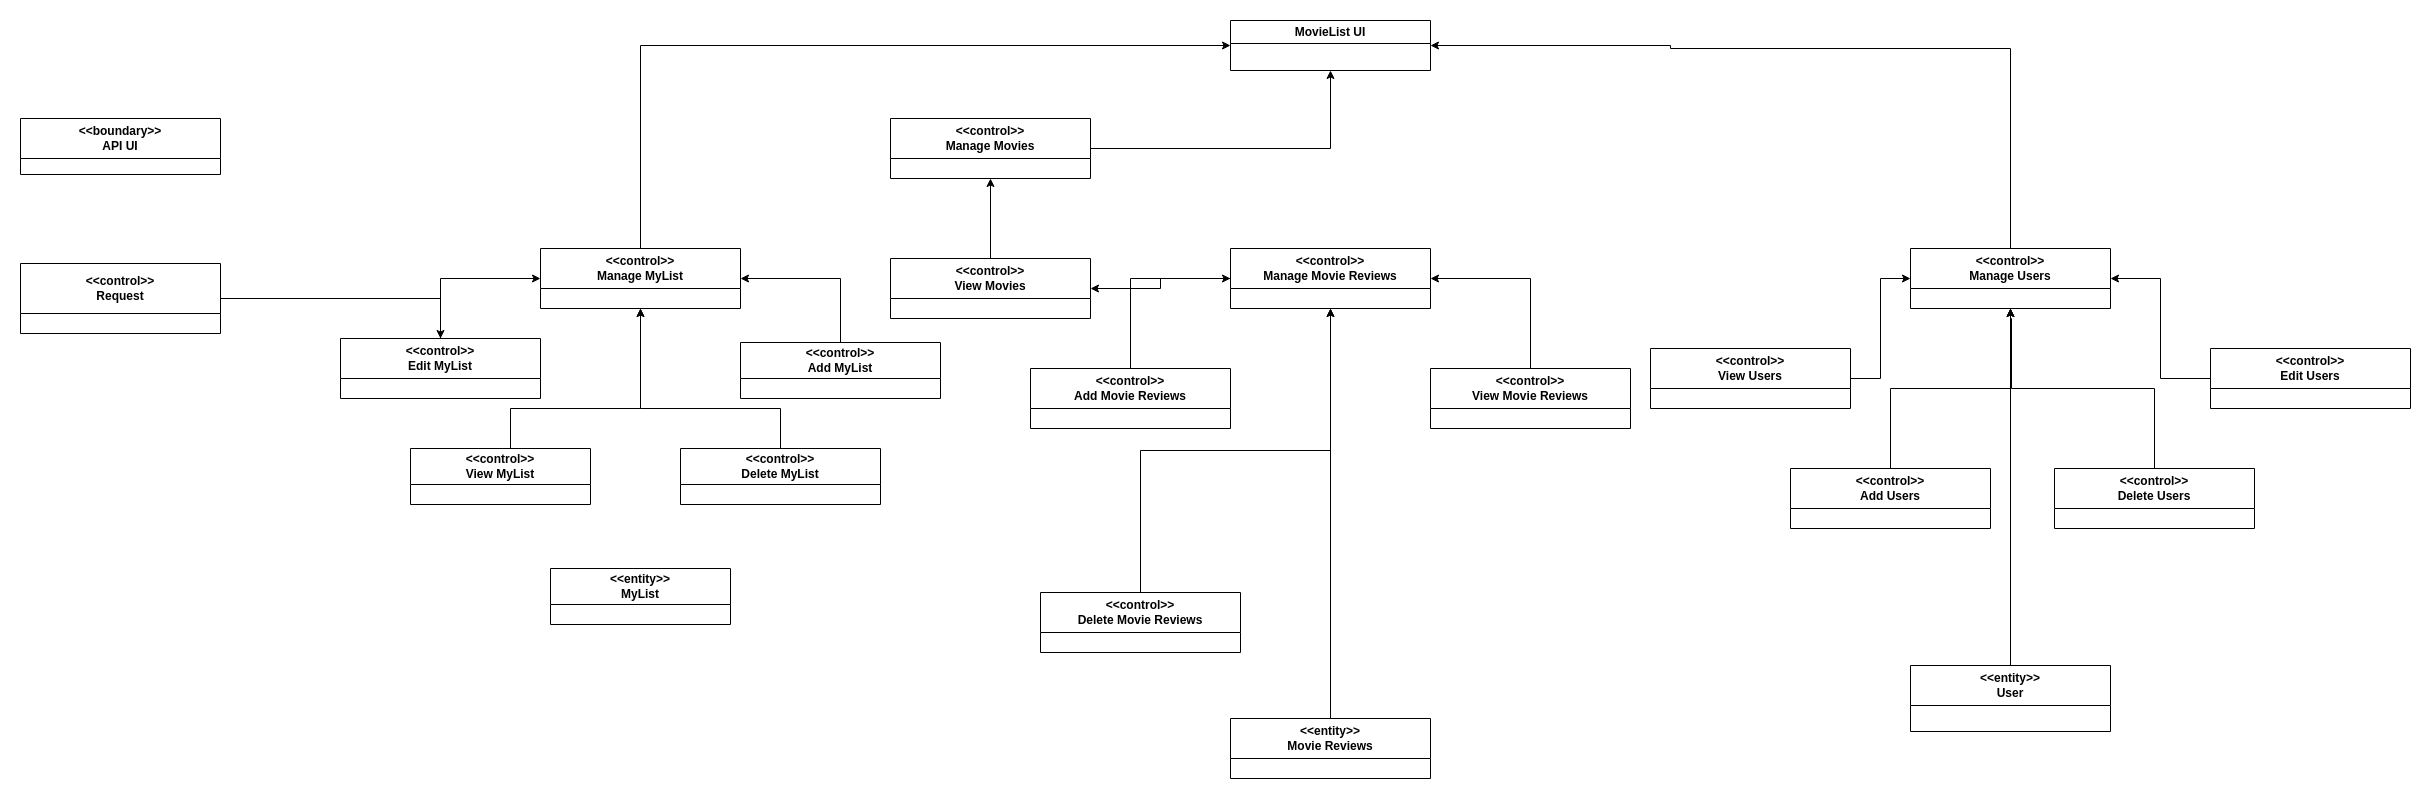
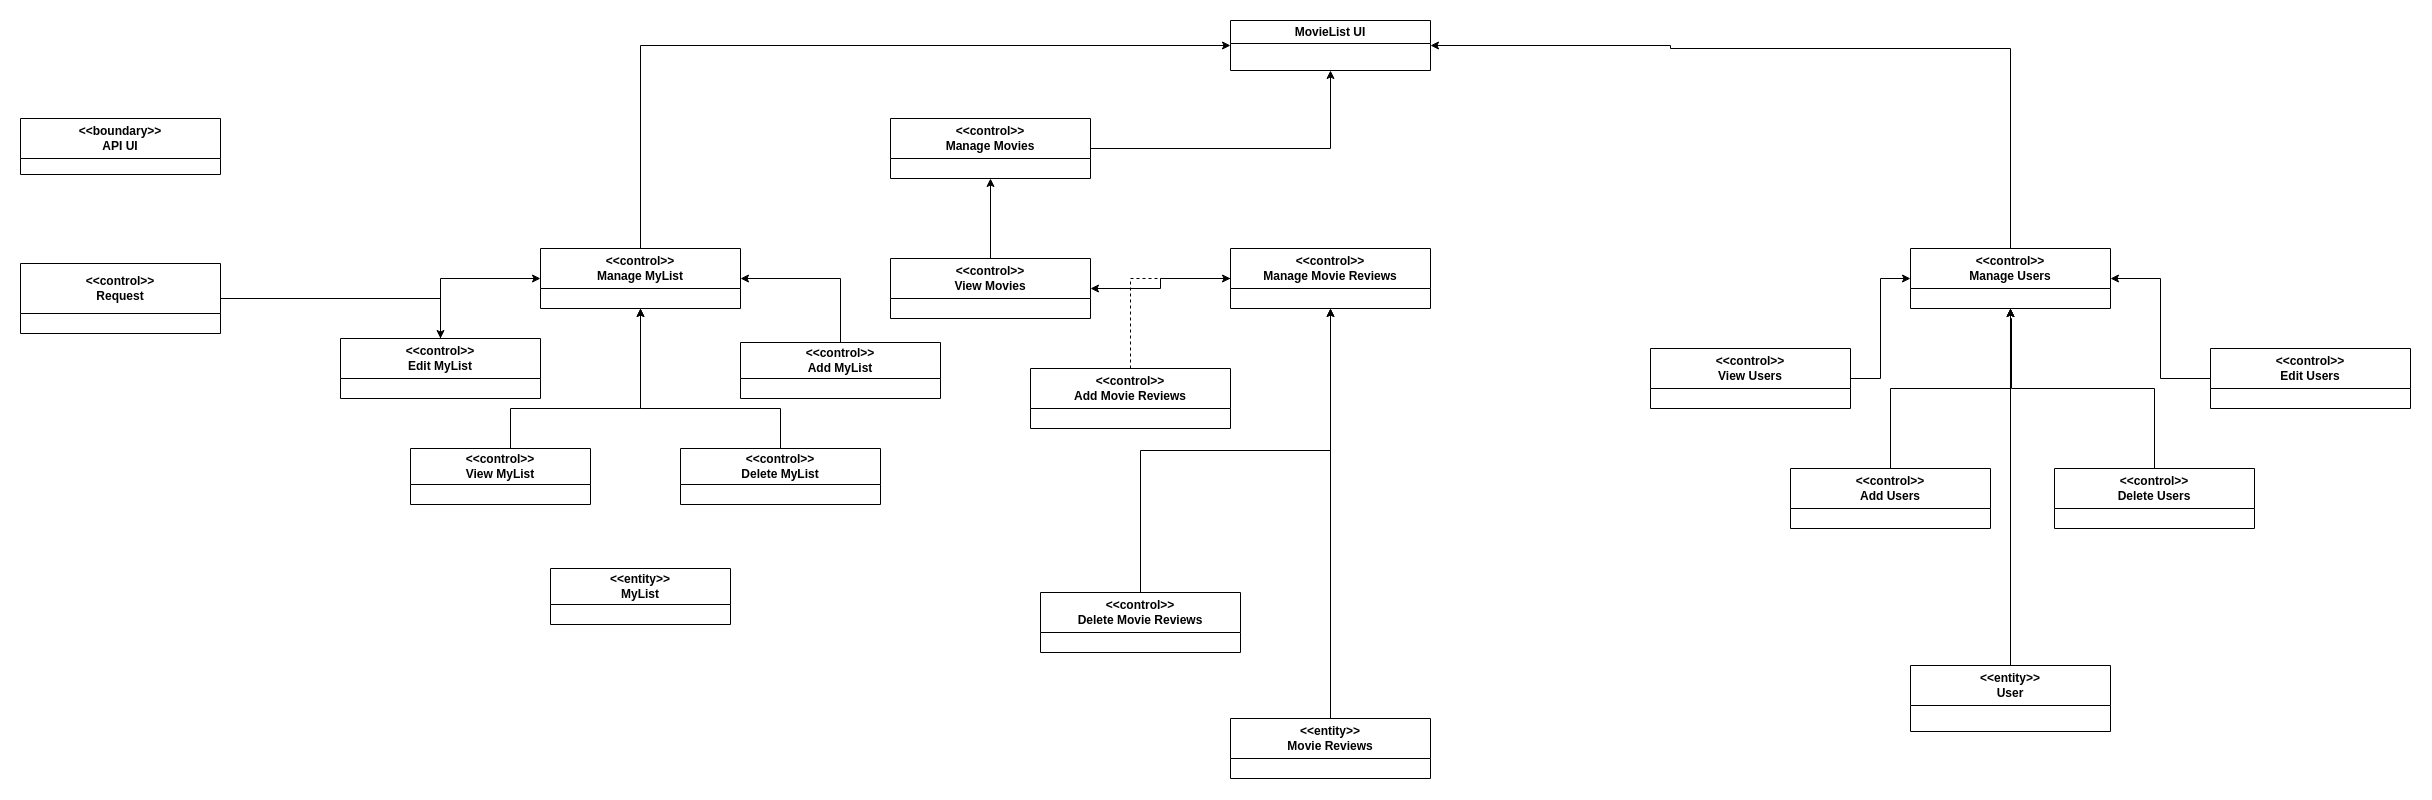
edge "<<control>> View Movie Reviews" -> "<<control>> Manage Movie Reviews": removed
edge "<<control>> Add Movie Reviews" -> "<<control>> Manage Movie Reviews": style solid -> dashed
node "<<control>> View Movie Reviews": removed
